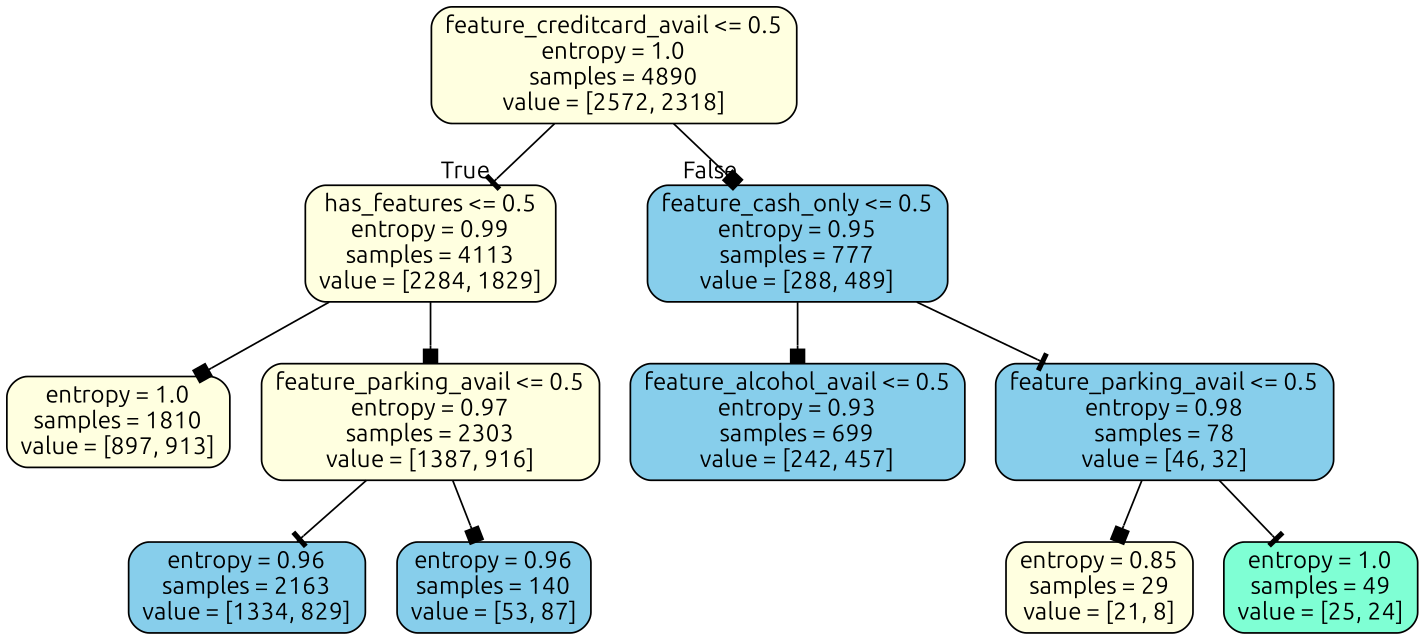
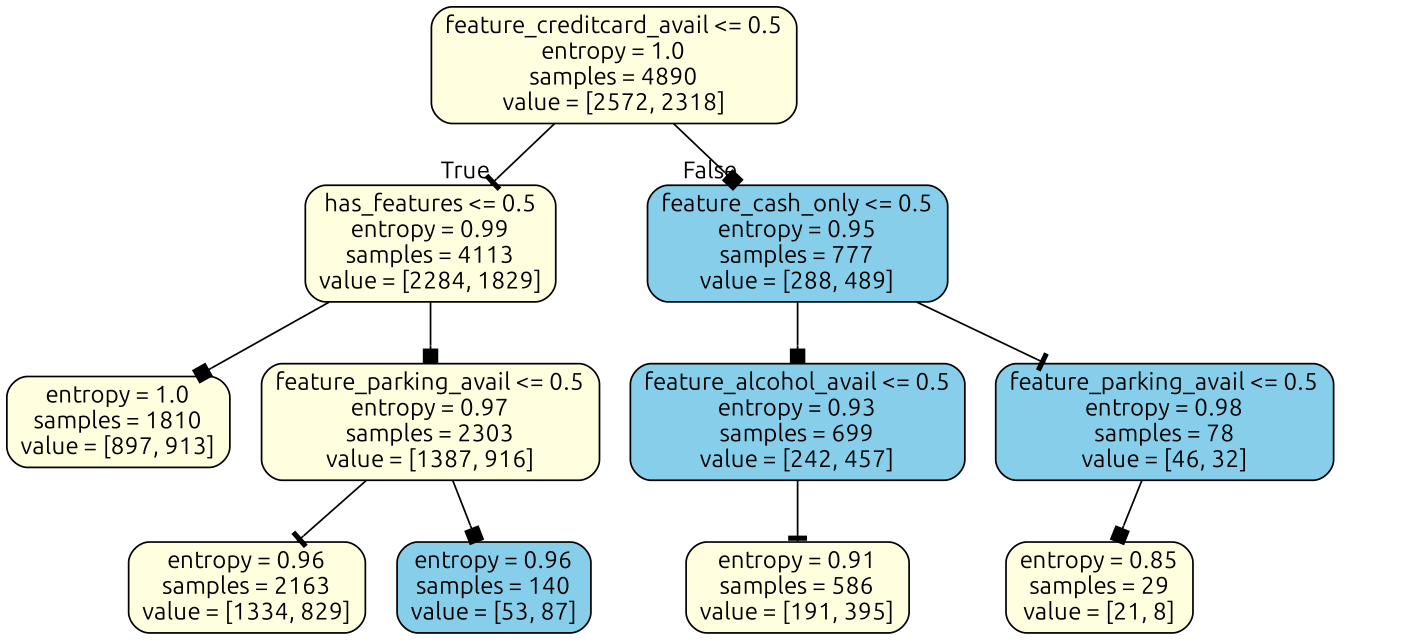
node "entropy = 0.96 samples = 2163 value = [1334, 829]": fillcolor skyblue -> lightyellow
node "entropy = 0.91 samples = 586 value = [191, 395]": added
node "entropy = 1.0 samples = 49 value = [25, 24]": removed
